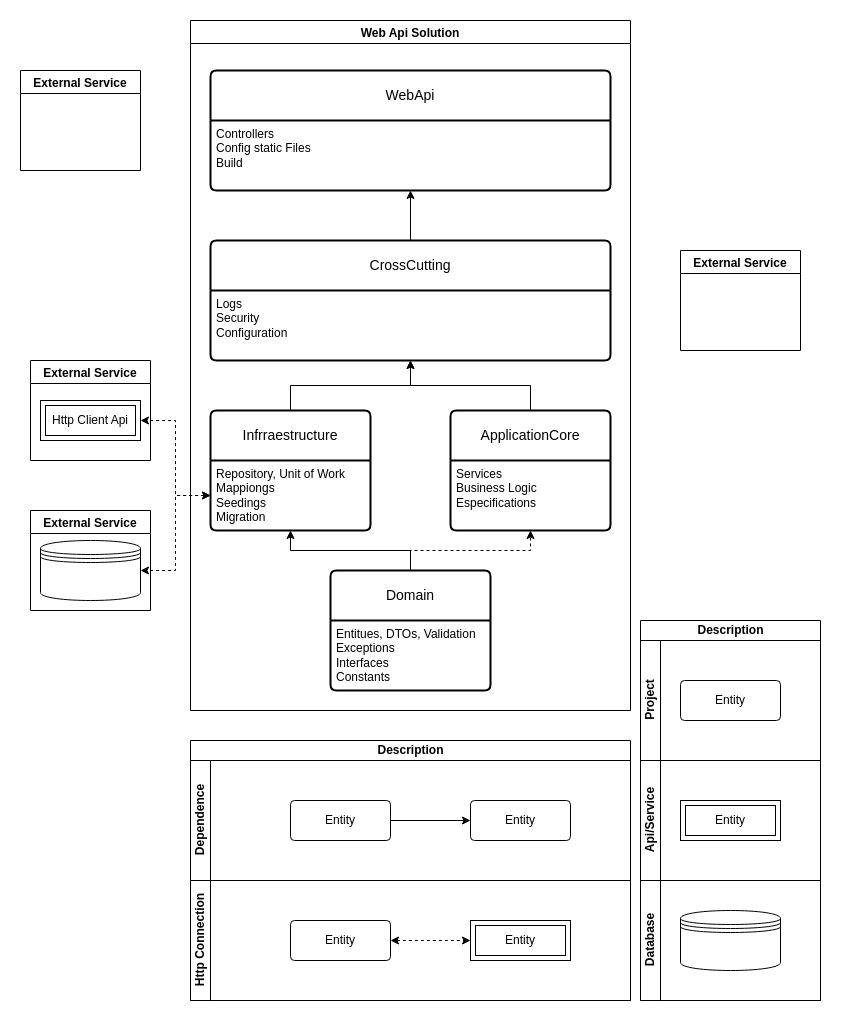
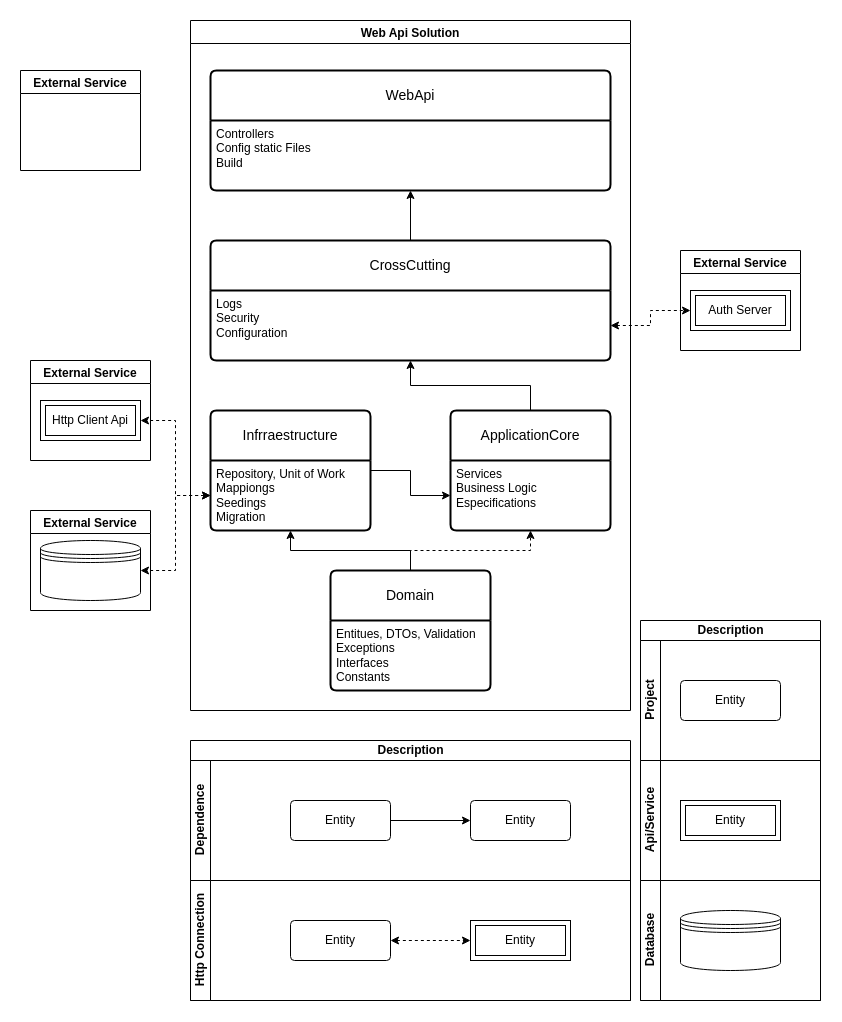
node "Auth Server": added
edge "Auth Server" -- "Logs Security Configuration": added
edge "Infrraestructure" -> "Logs Security Configuration": now "Infrraestructure" -> "Services Business Logic Especifications"
